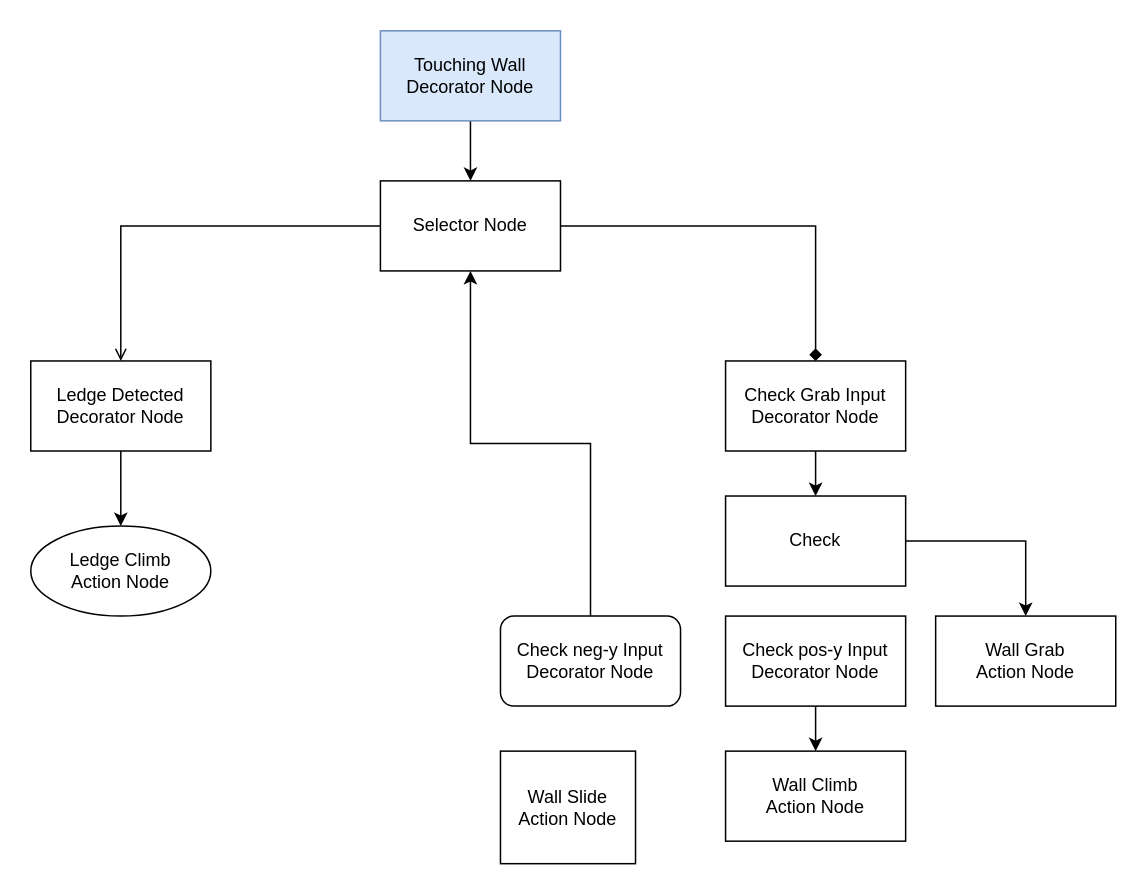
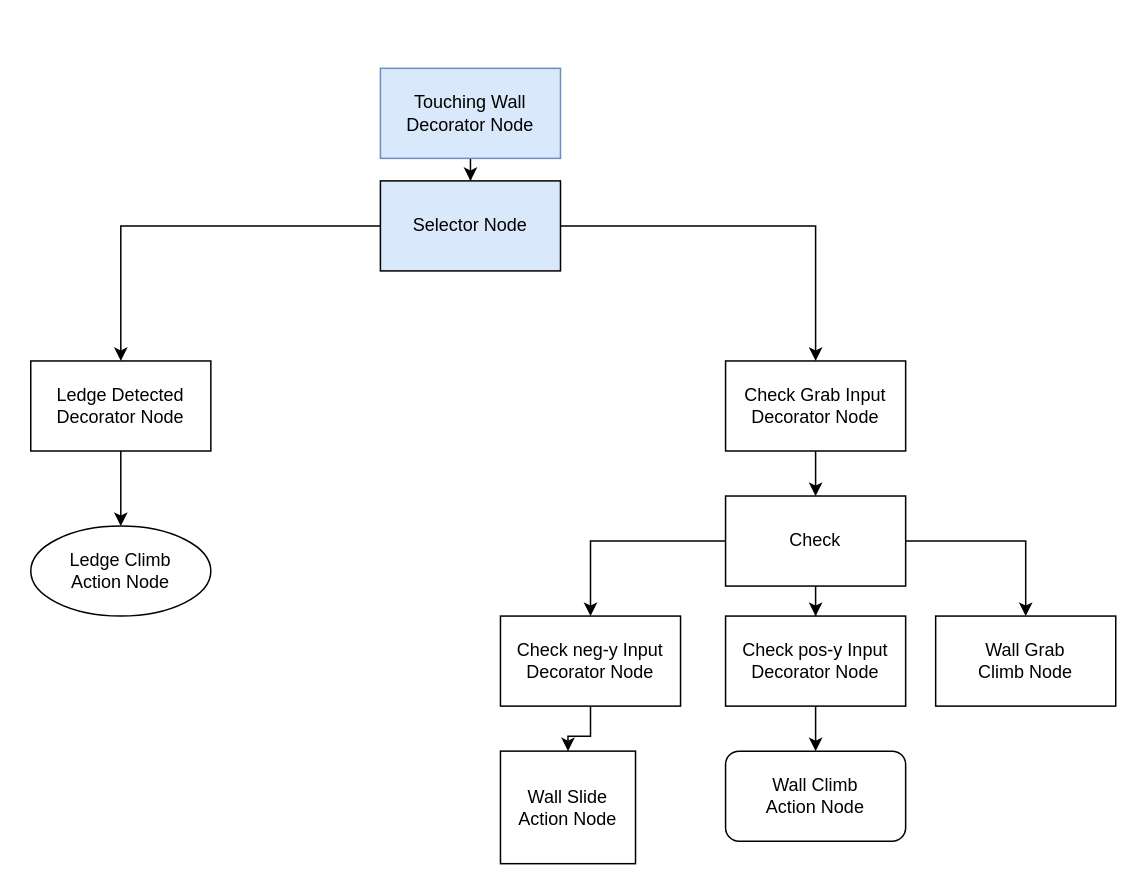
node "Touching Wall Decorator Node": moved (470, 76) -> (470, 113)
node "Selector Node": fillcolor #ffffff -> #dae8fc
edge "Selector Node" -> "Check Grab Input Decorator Node": arrowhead diamond -> classic
edge "Selector Node" -> "Ledge Detected Decorator Node": arrowhead open -> classic
edge "Check neg-y Input Decorator Node" -> "Selector Node": now "Check neg-y Input Decorator Node" -> "Wall Slide Action Node"
edge "Check" -> "Check neg-y Input Decorator Node": added
edge "Check" -> "Check pos-y Input Decorator Node": added
node "Check neg-y Input Decorator Node": shape rounded rectangle -> rectangle
node "Wall Grab Action Node": label "Wall Grab Action Node" -> "Wall Grab Climb Node"
node "Wall Climb Action Node": shape rectangle -> rounded rectangle
